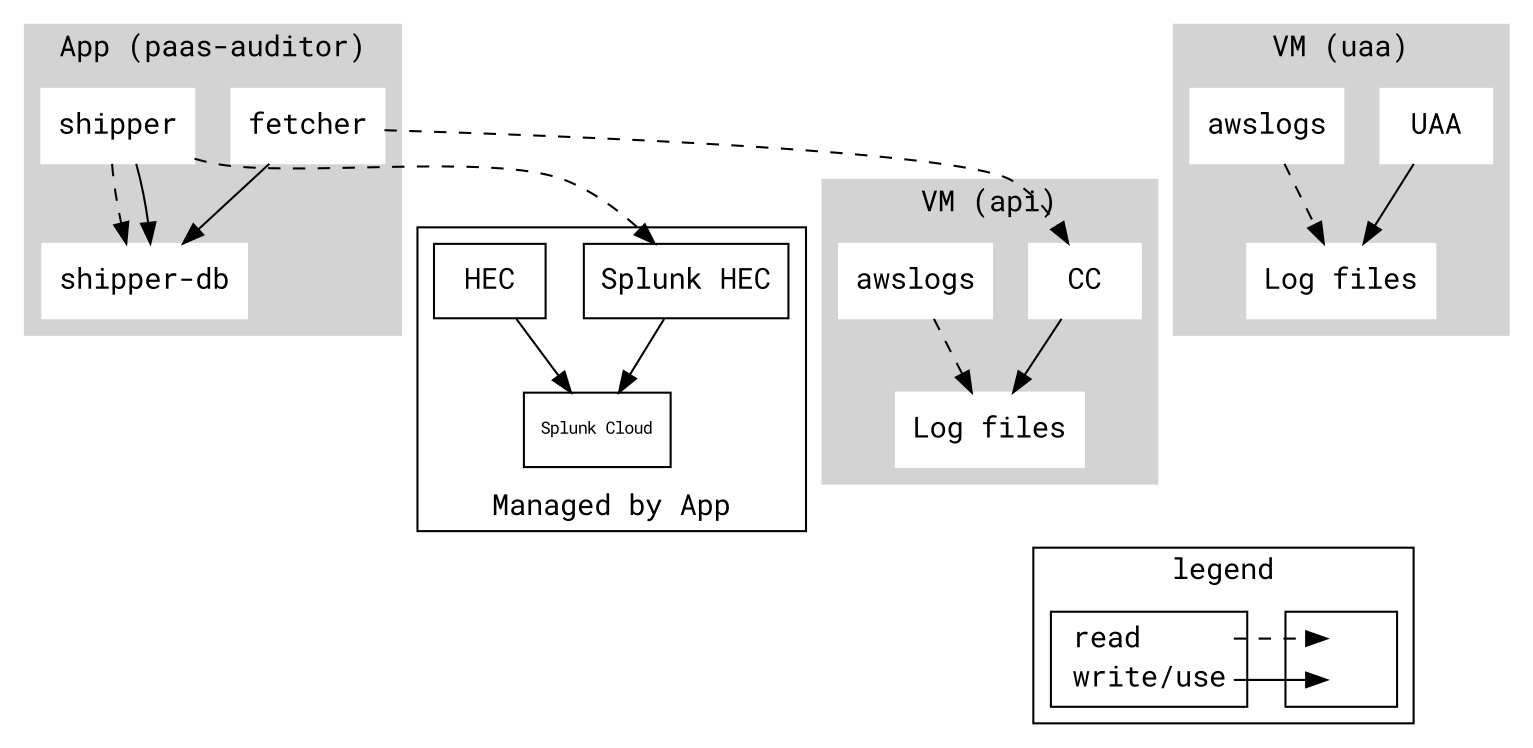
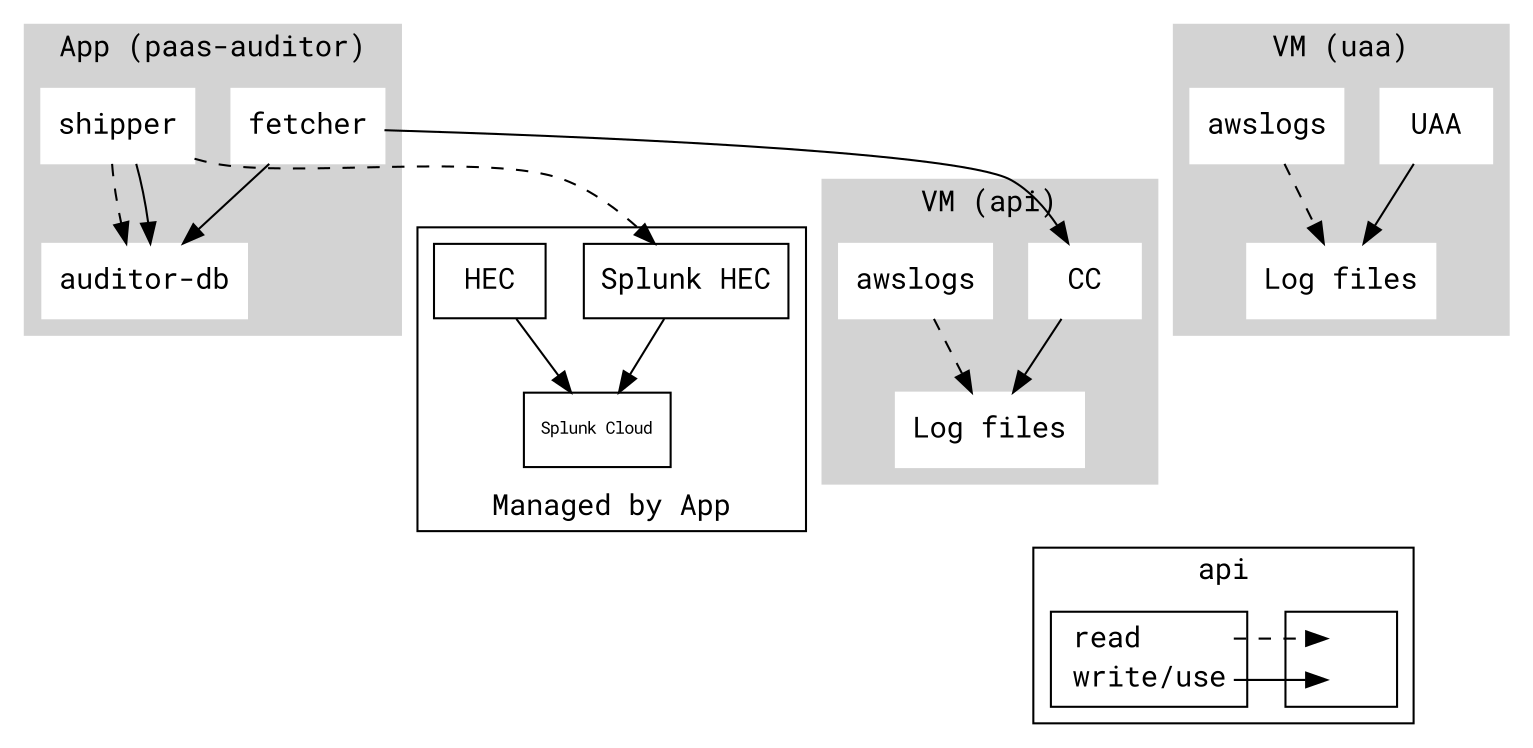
edge "fetcher" -> "CC": style dashed -> solid
node "shipper-db": label "shipper-db" -> "auditor-db"
cluster "legend": label "legend" -> "api"
